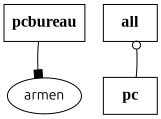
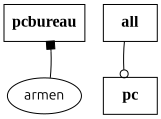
edge "pcbureau" -> "armen": reversed
edge "pc" -> "all": reversed
